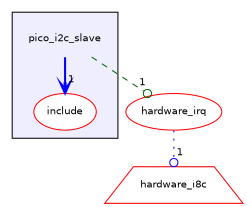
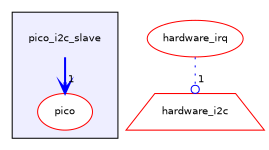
edge "pico_i2c_slave" -> "hardware_irq": removed
node "include": label "include" -> "pico"
node "hardware_i8c": label "hardware_i8c" -> "hardware_i2c"
